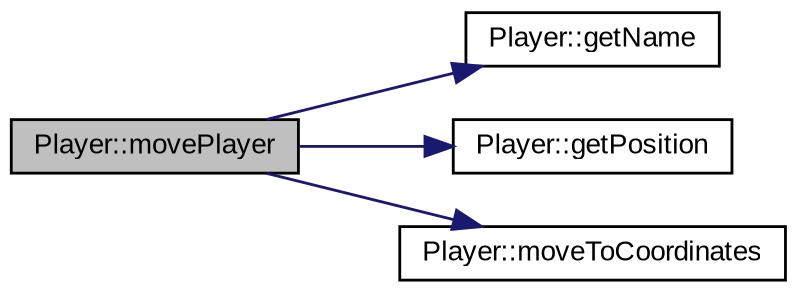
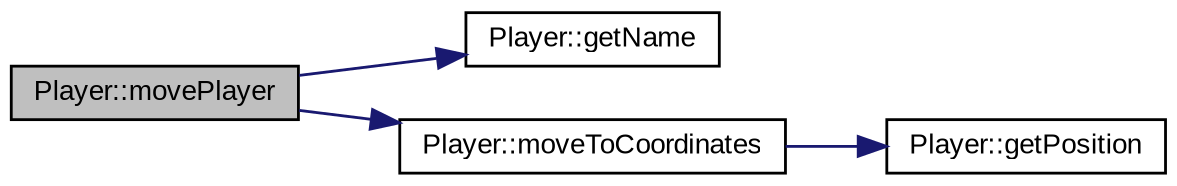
edge "Player::movePlayer" -> "Player::getPosition": now "Player::moveToCoordinates" -> "Player::getPosition"
